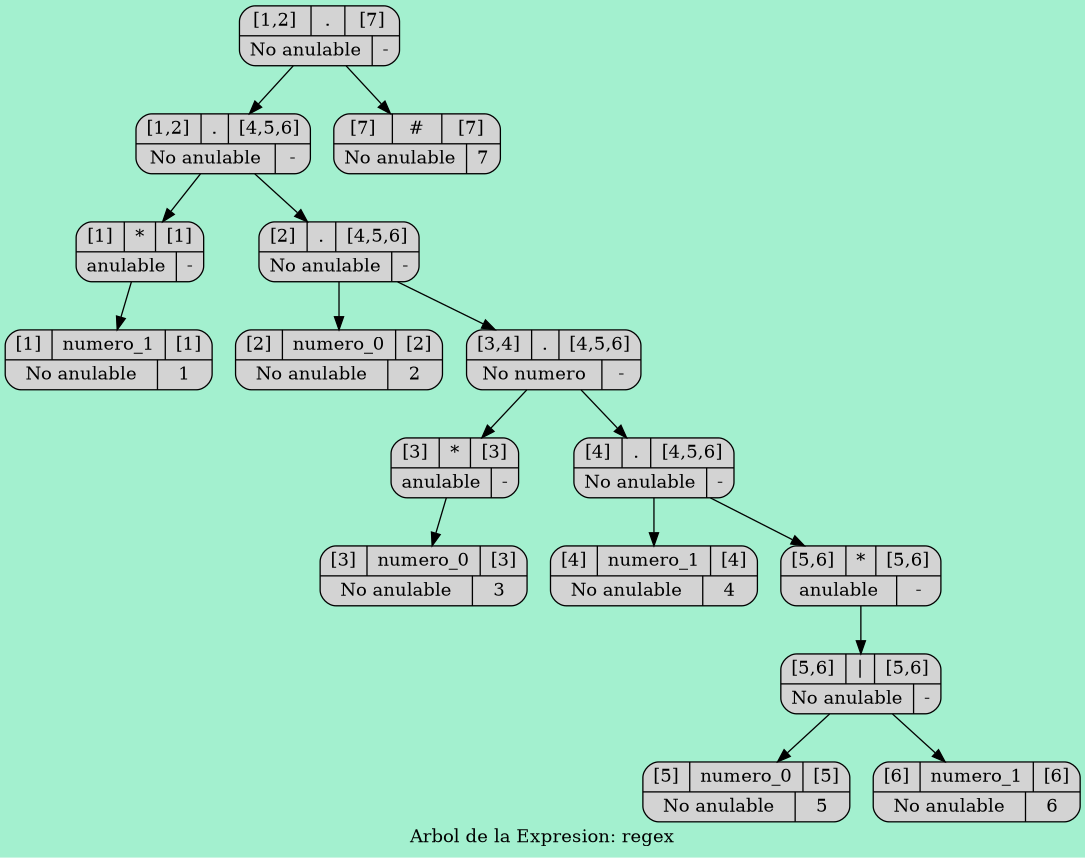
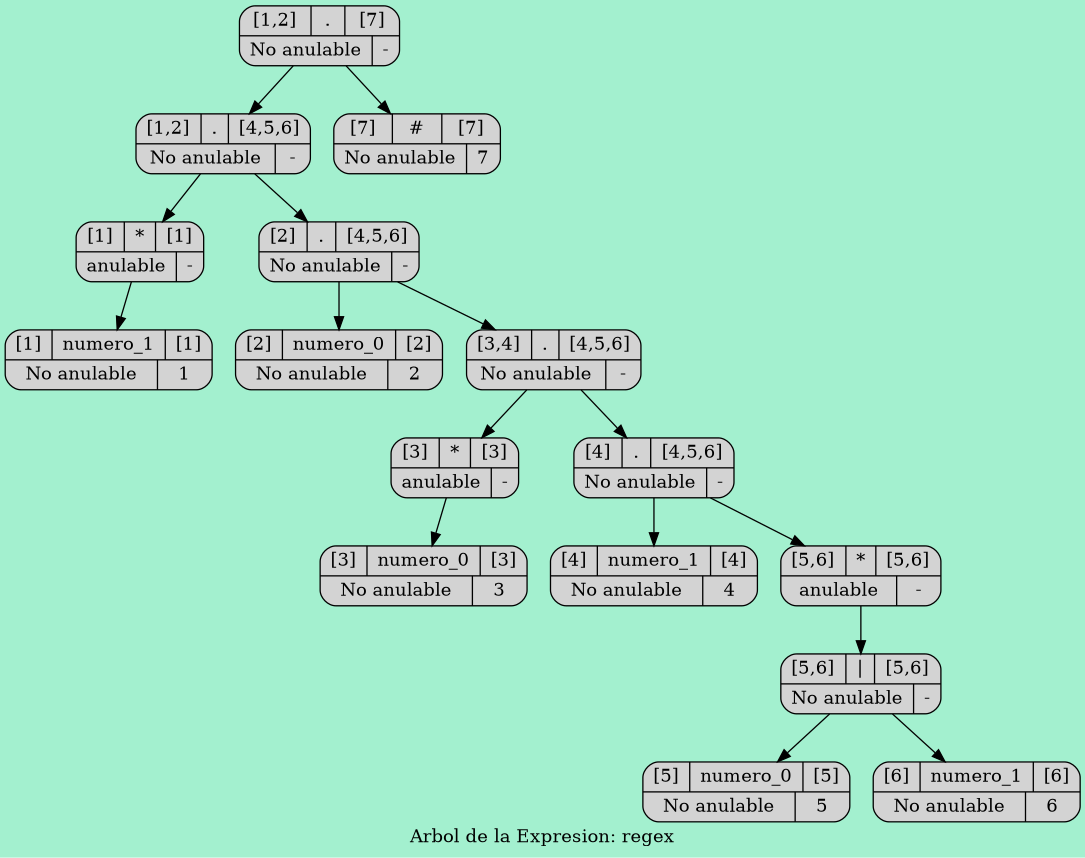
node "[3,4]": text "No numero" -> "No anulable"
